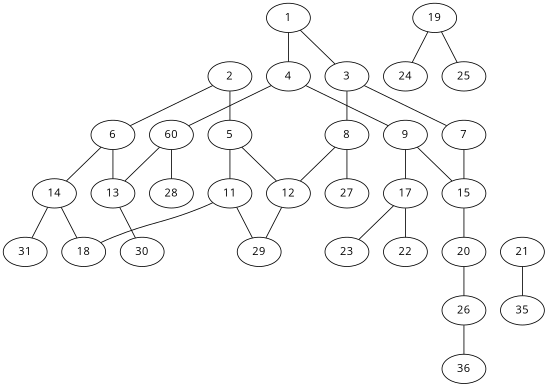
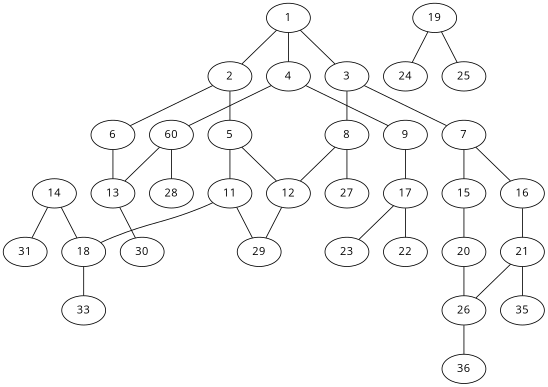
edge "1" -- "2": added
edge "6" -- "14": removed
edge "9" -- "15": removed
node "16": added
edge "21" -- "26": added
node "33": added
